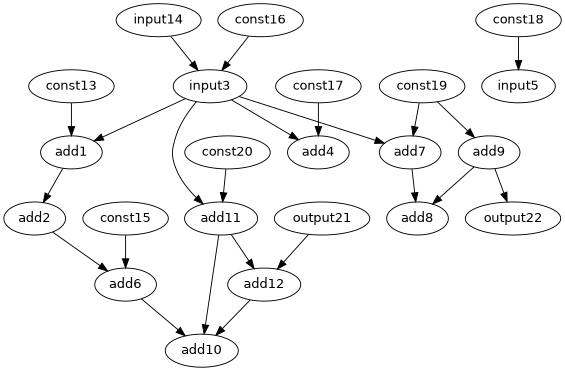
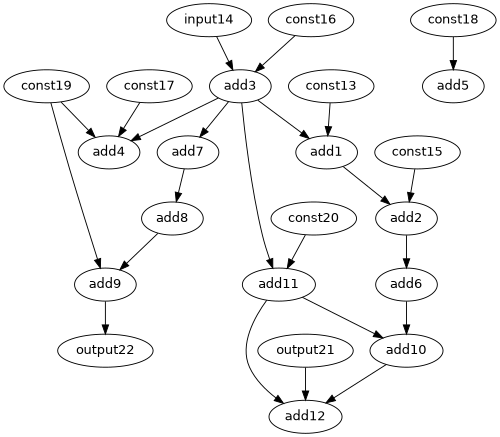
node "input3": label "input3" -> "add3"
node "input5": label "input5" -> "add5"
edge "const19" -> "add7": now "const19" -> "add4"
edge "add9" -> "add8": reversed
edge "const15" -> "add6": now "const15" -> "add2"
edge "add12" -> "add10": reversed
